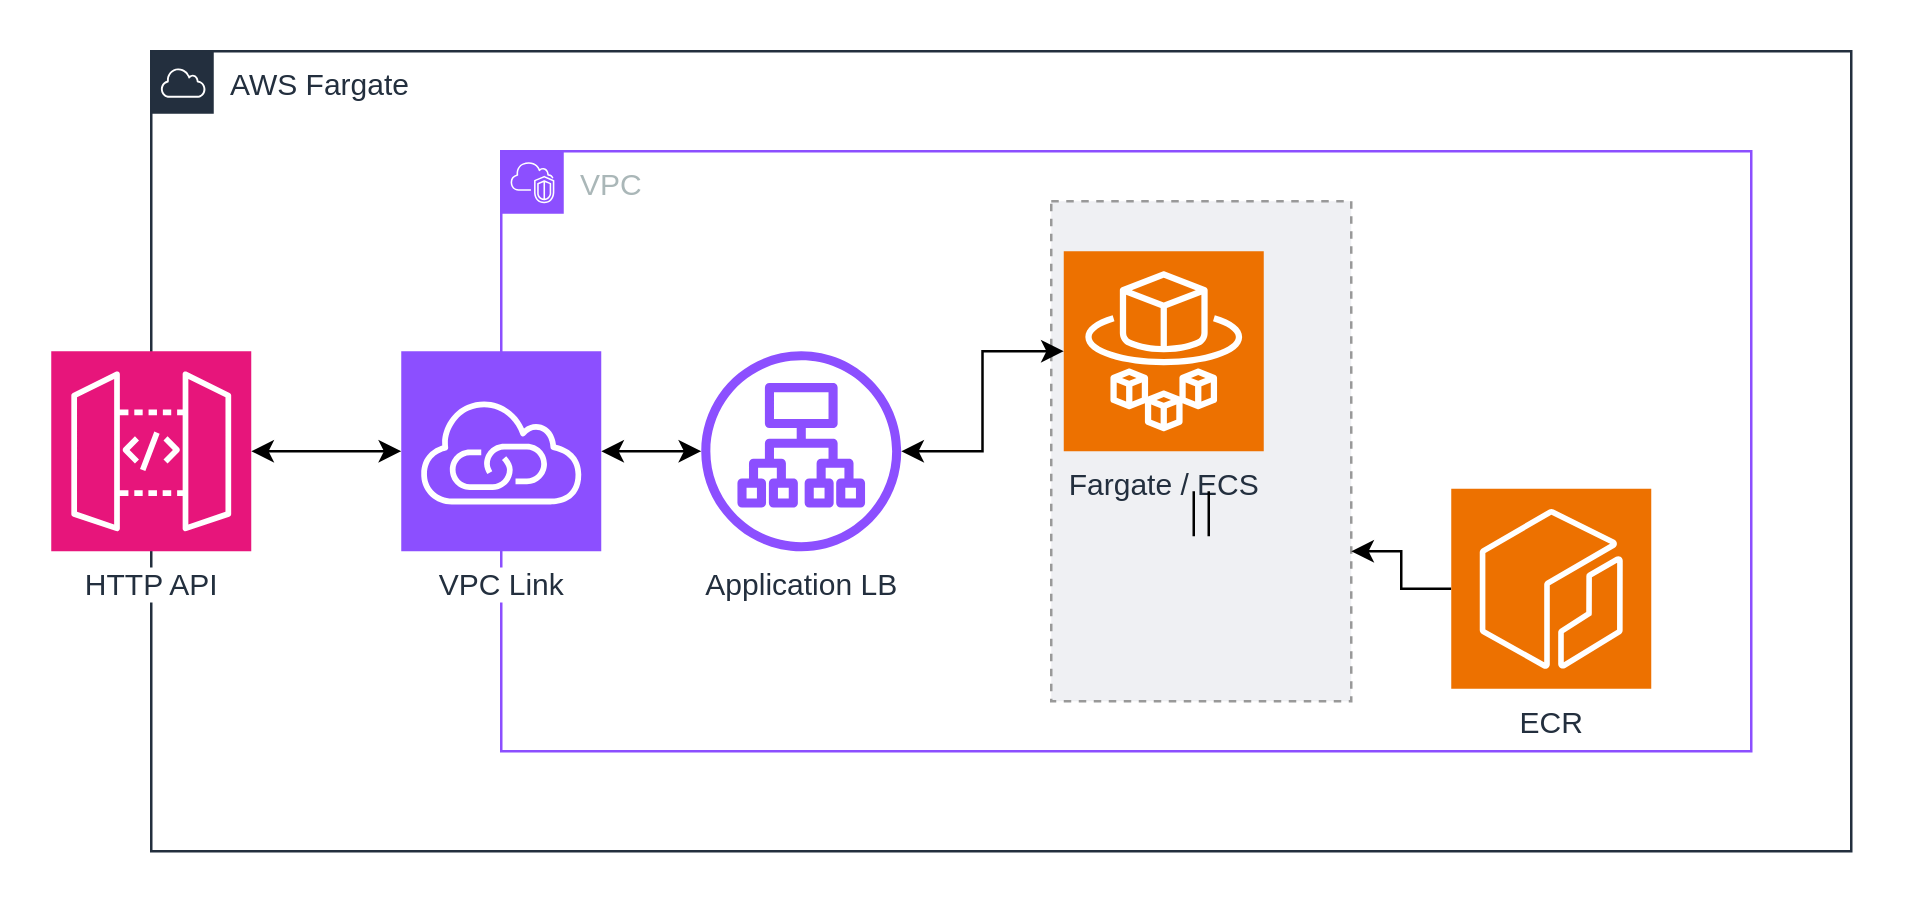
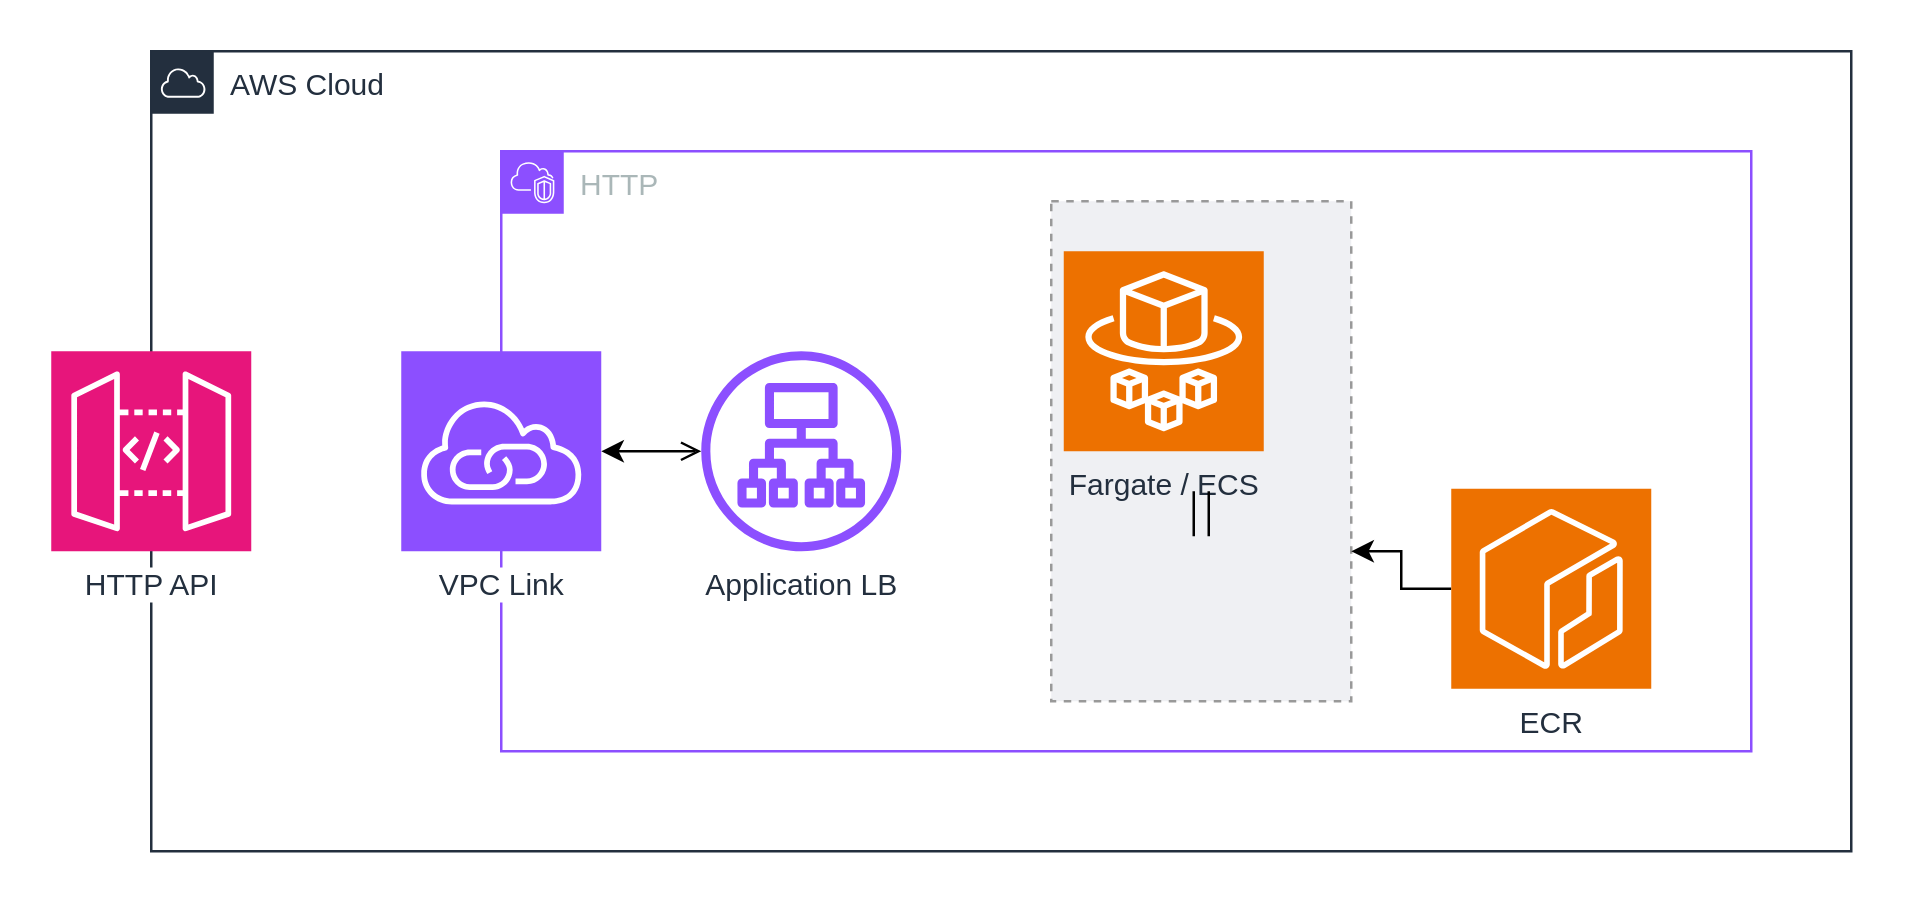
node "AWS Fargate": label "AWS Fargate" -> "AWS Cloud"
node "VPC": label "VPC" -> "HTTP"
edge "Fargate / ECS" -- "Application LB": removed
edge "HTTP API" -- "VPC Link": removed
edge "VPC Link" -- "Application LB": arrowhead classic -> open
